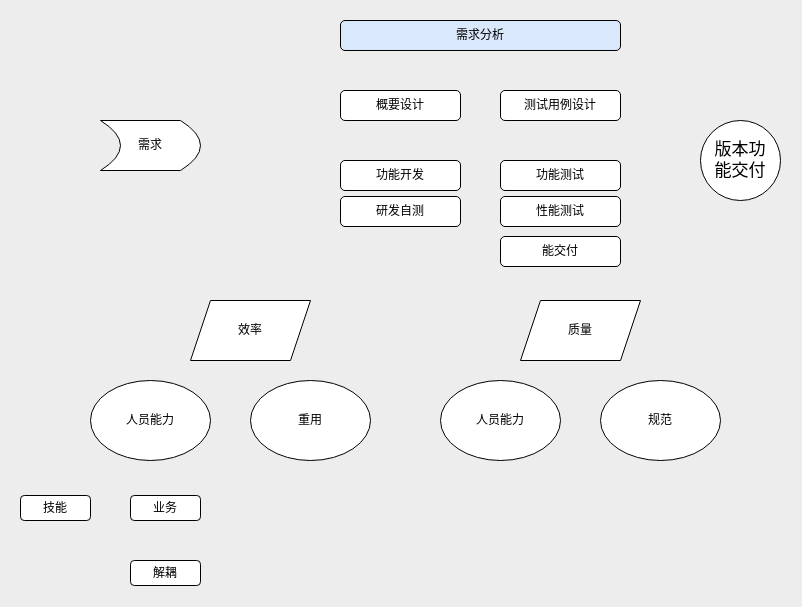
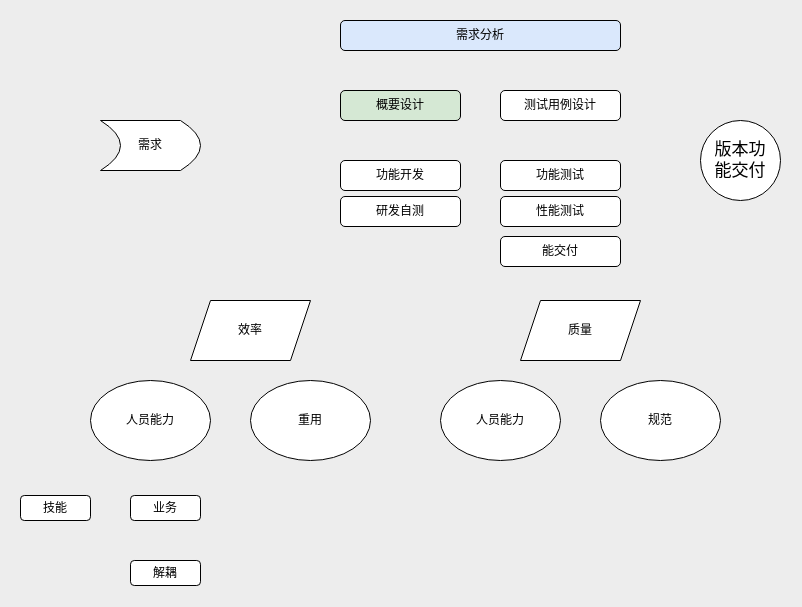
node "概要设计": fillcolor #ffffff -> #d5e8d4
